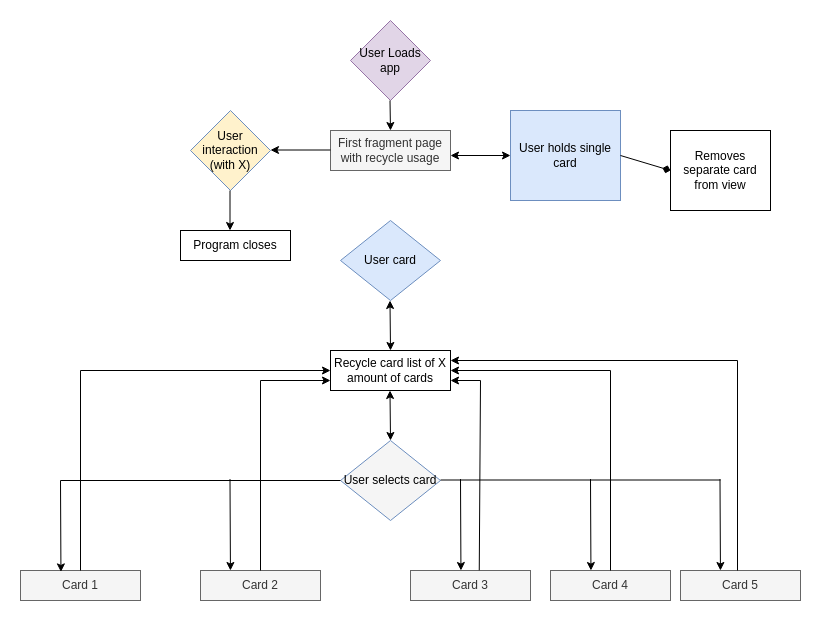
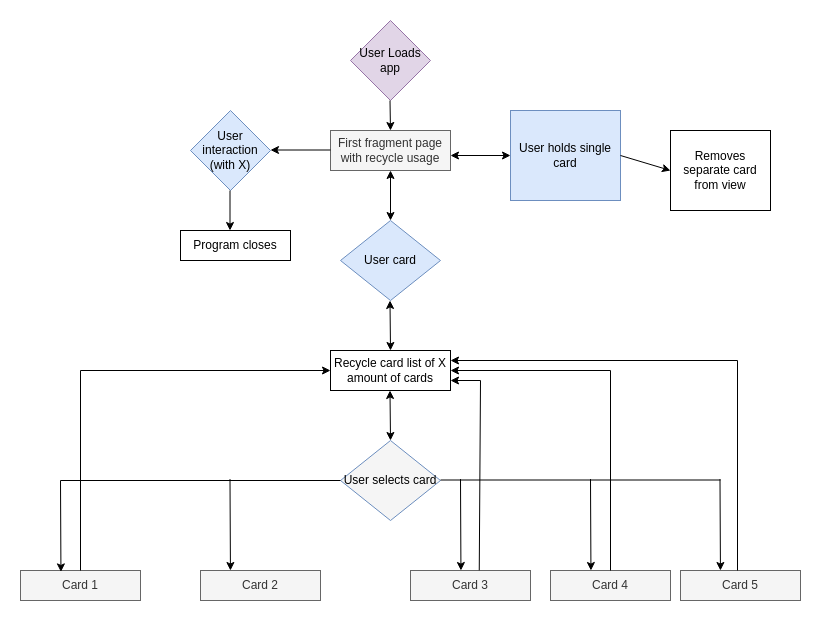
node "User interaction (with X)": fillcolor #fff2cc -> #dae8fc
edge "User holds single card" -> "Removes separate card from view": arrowhead diamond -> classic
edge "First fragment page with recycle usage" -- "User card": added
edge "Card 2" -> "Recycle card list of X amount of cards": removed
